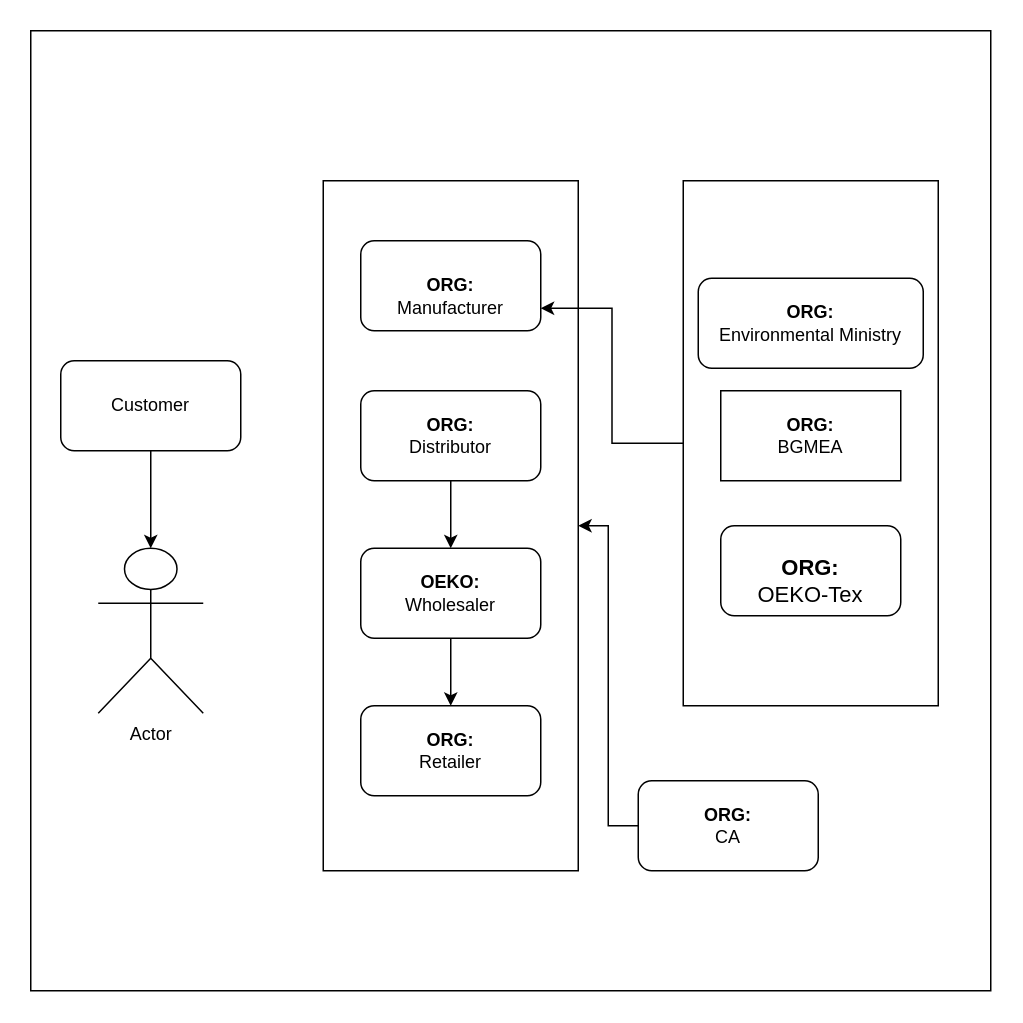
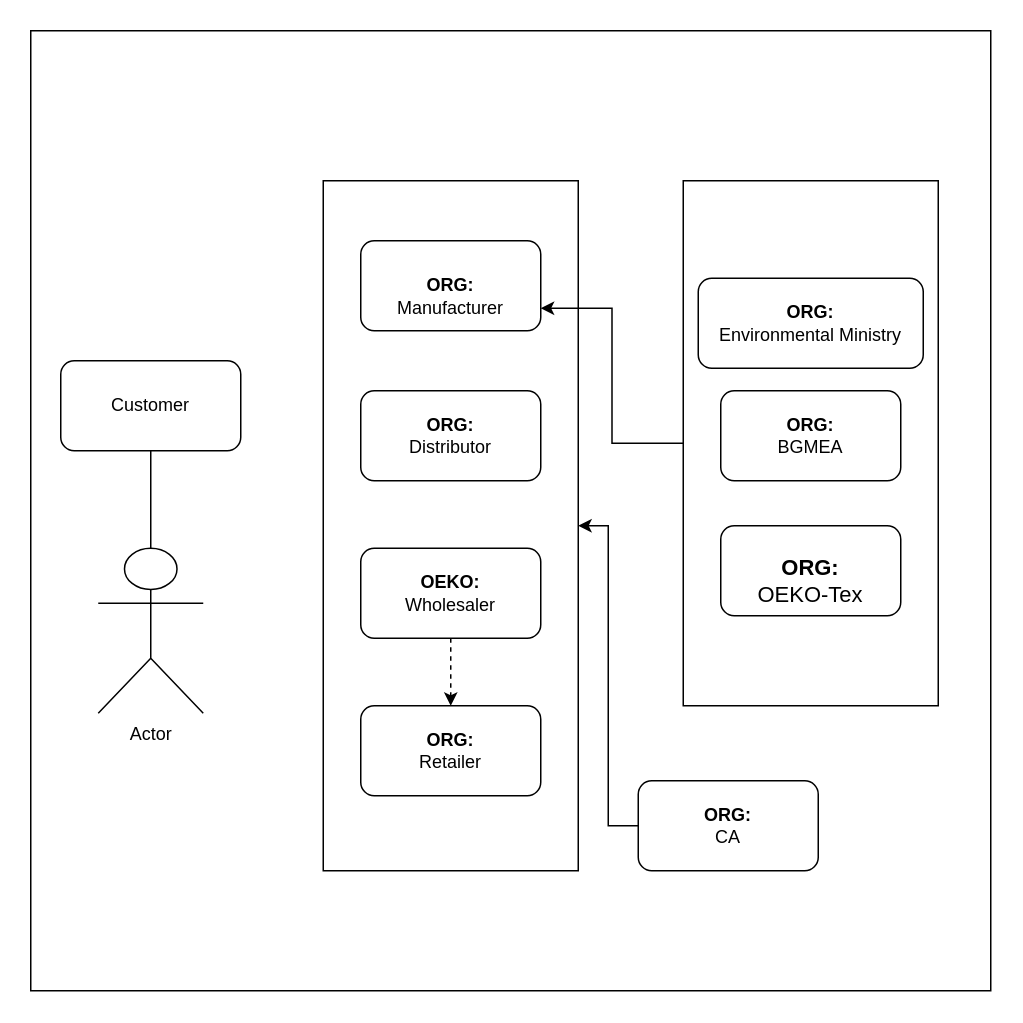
node "ORG: BGMEA": shape rectangle -> rounded rectangle
edge "ORG: Distributor" -> "OEKO: Wholesaler": removed
edge "Customer" -> "Actor": arrowhead classic -> none
edge "OEKO: Wholesaler" -> "ORG: Retailer": style solid -> dashed
